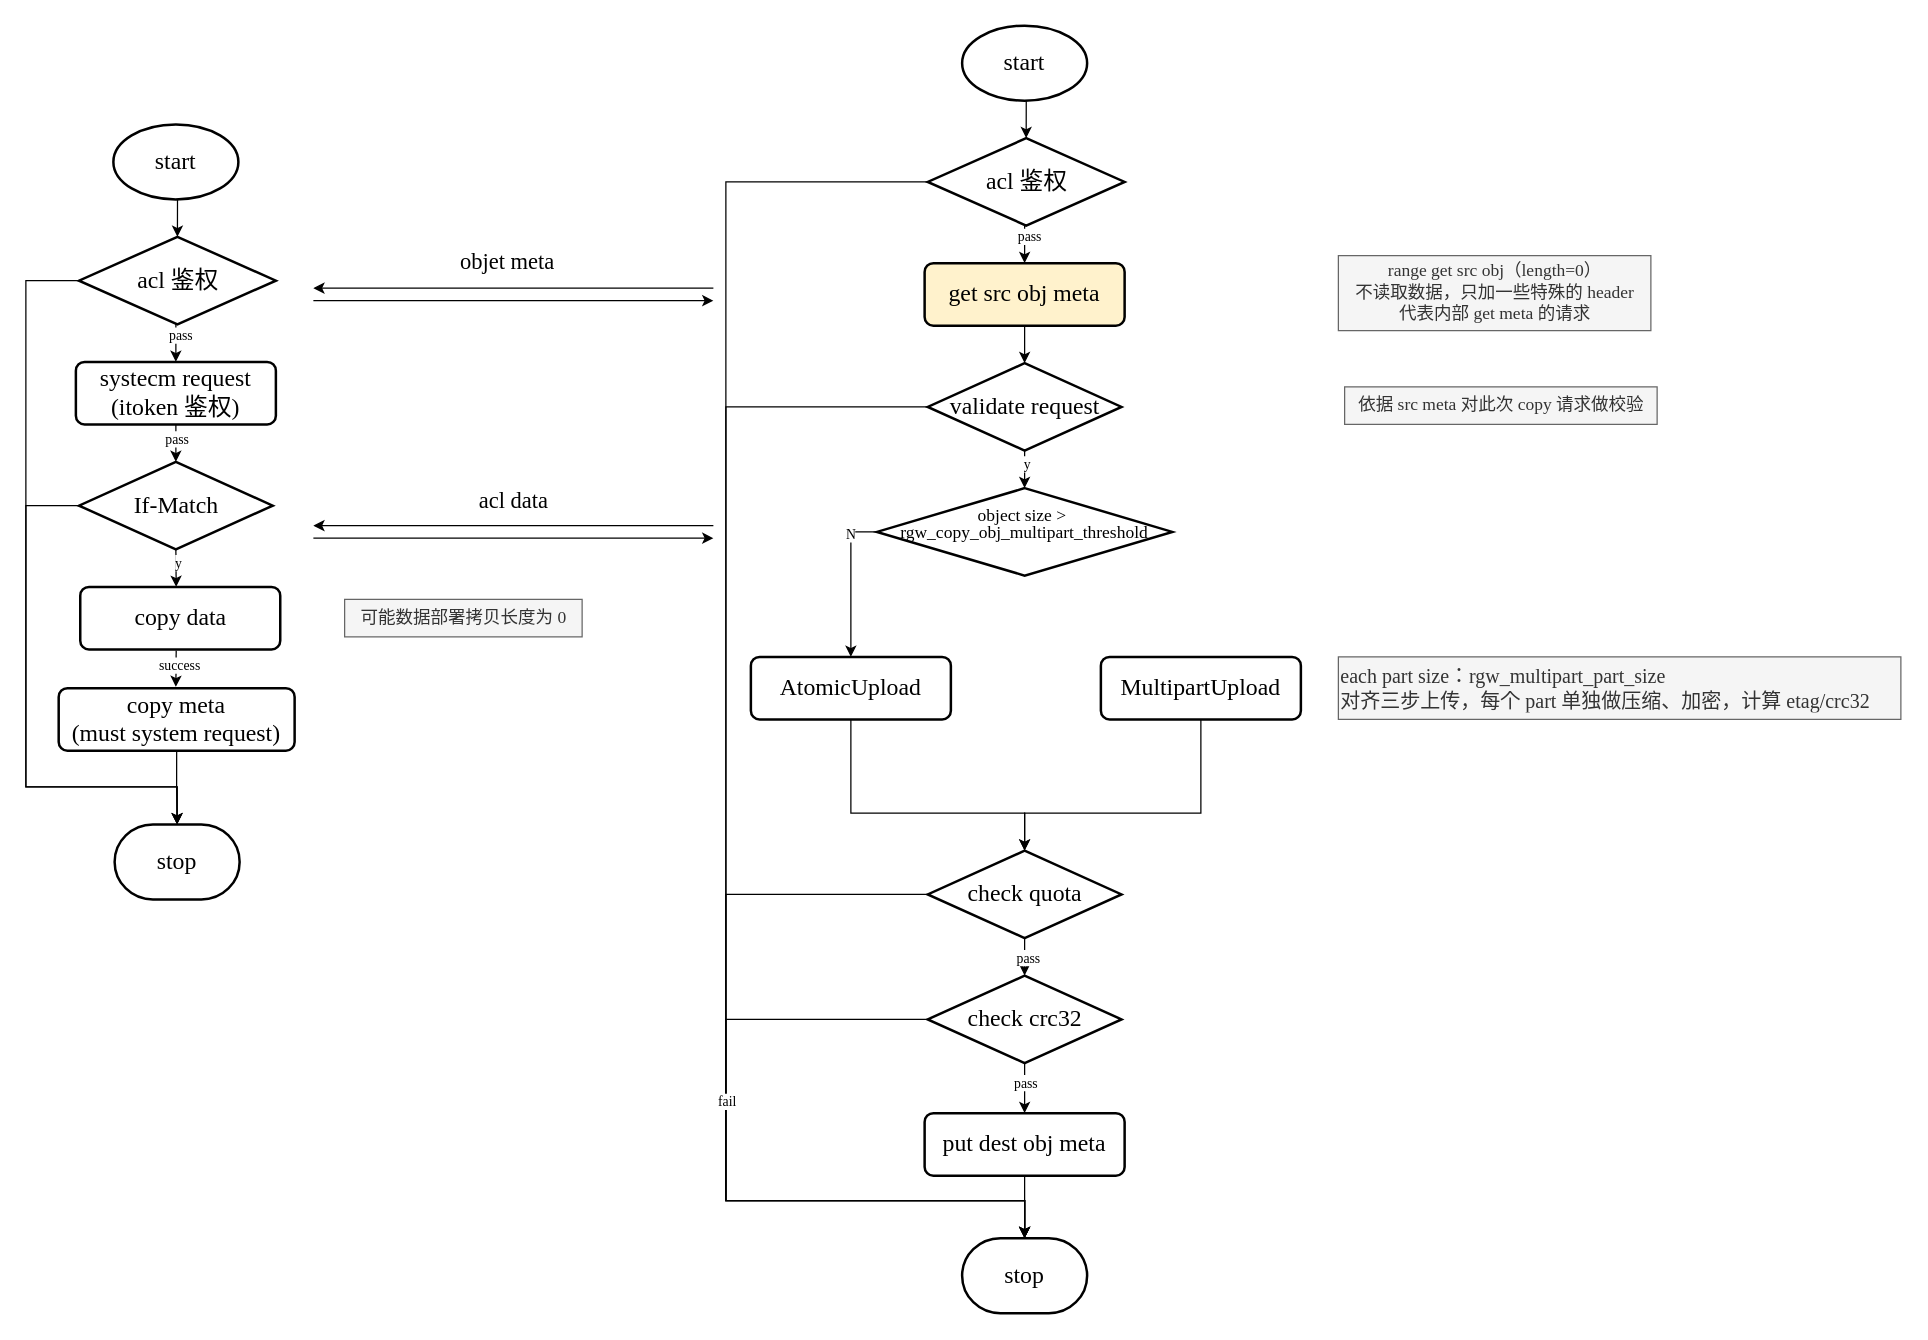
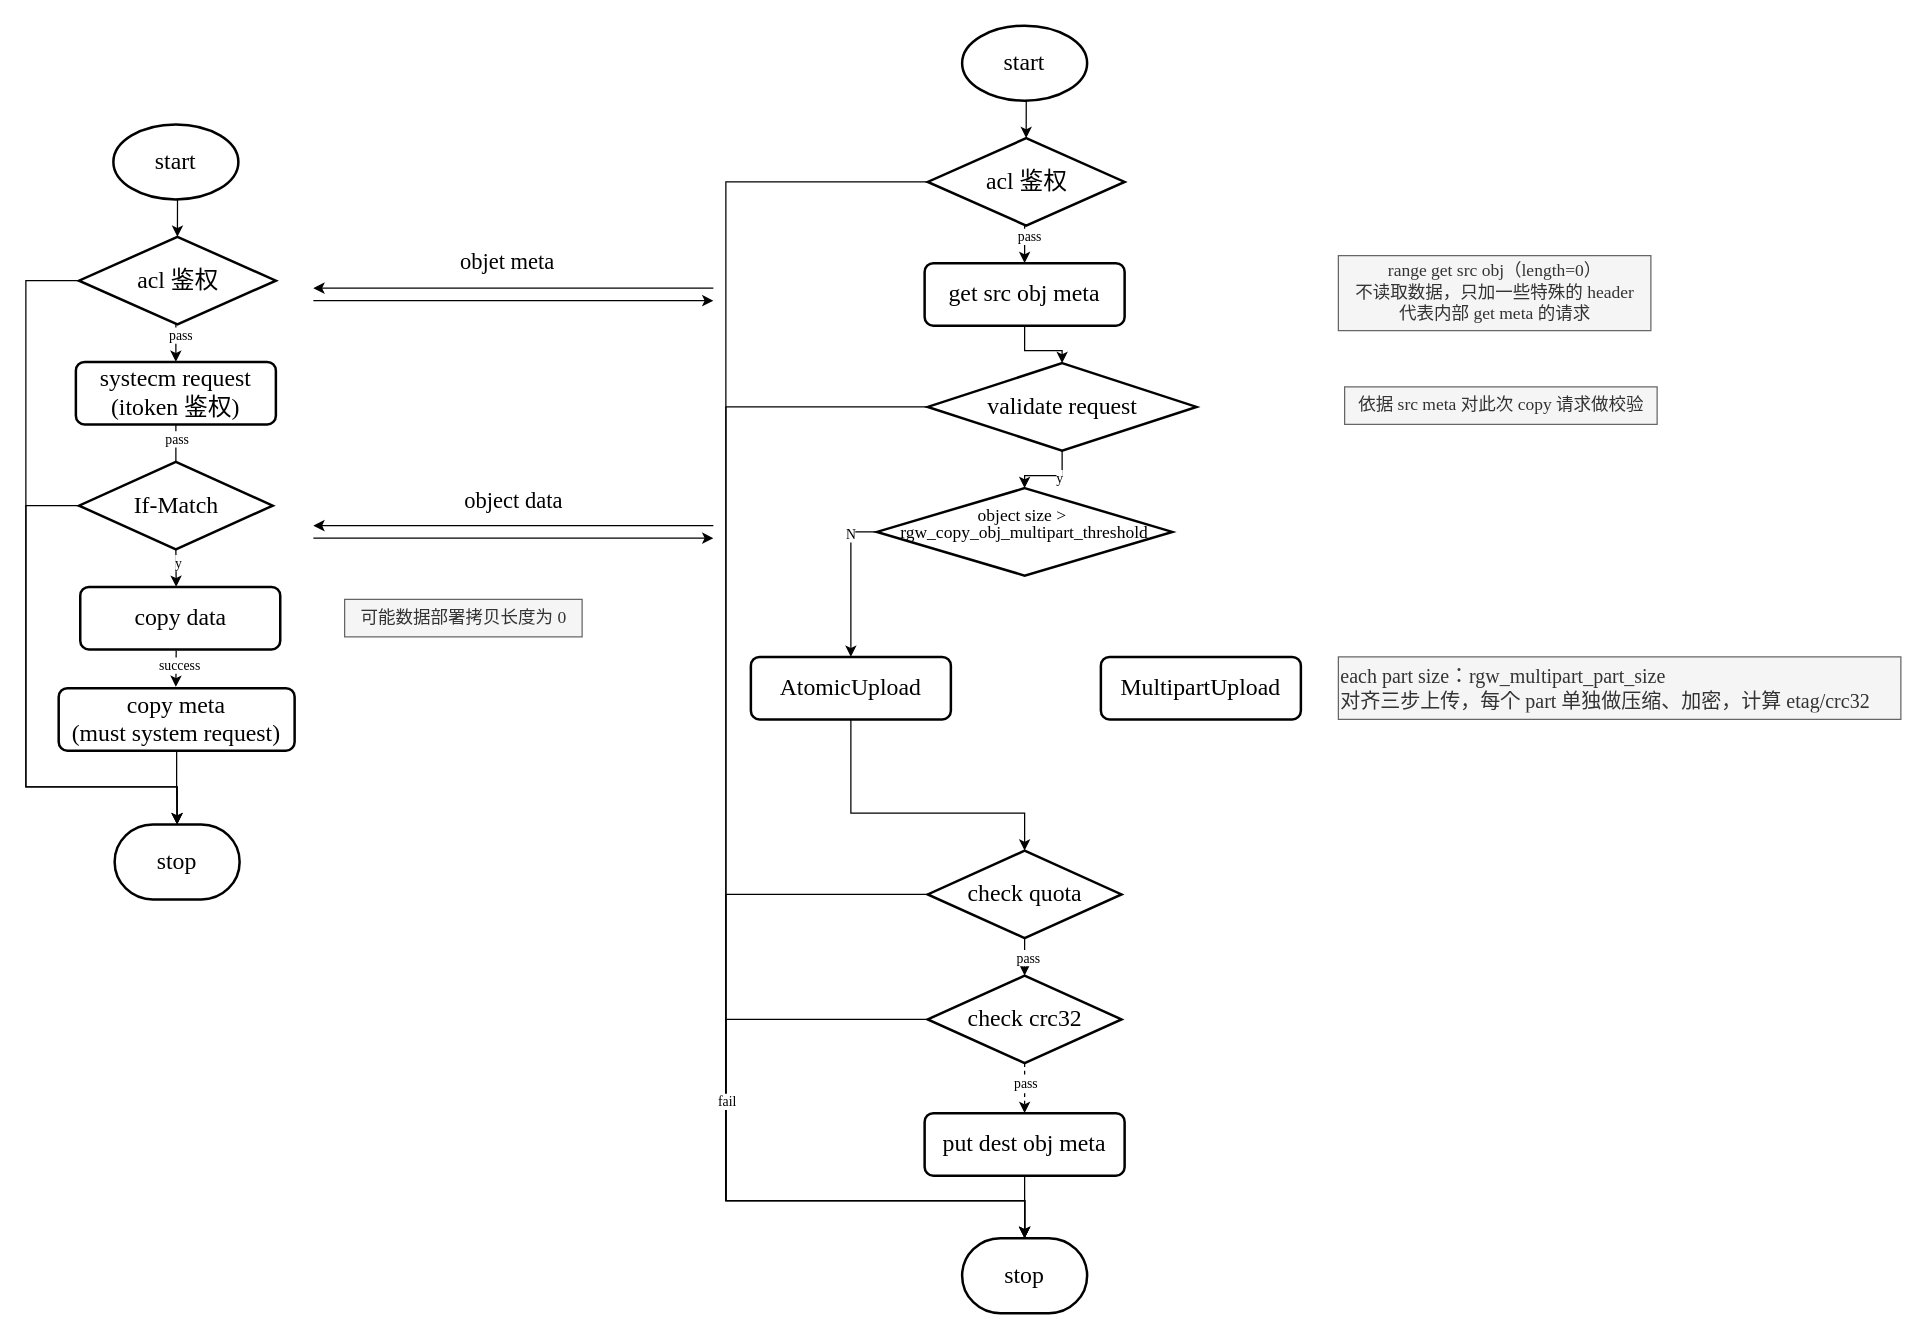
node "get src obj meta": fillcolor #fff2cc -> #ffffff
node "validate request": size 194x88 -> 269x88
edge "systecm request (itoken 鉴权)" -> "If-Match": arrowhead classic -> none
node "acl data": label "acl data" -> "object data"
edge "MultipartUpload" -> "check quota": removed
edge "check crc32" -> "put dest obj meta": style solid -> dashed
